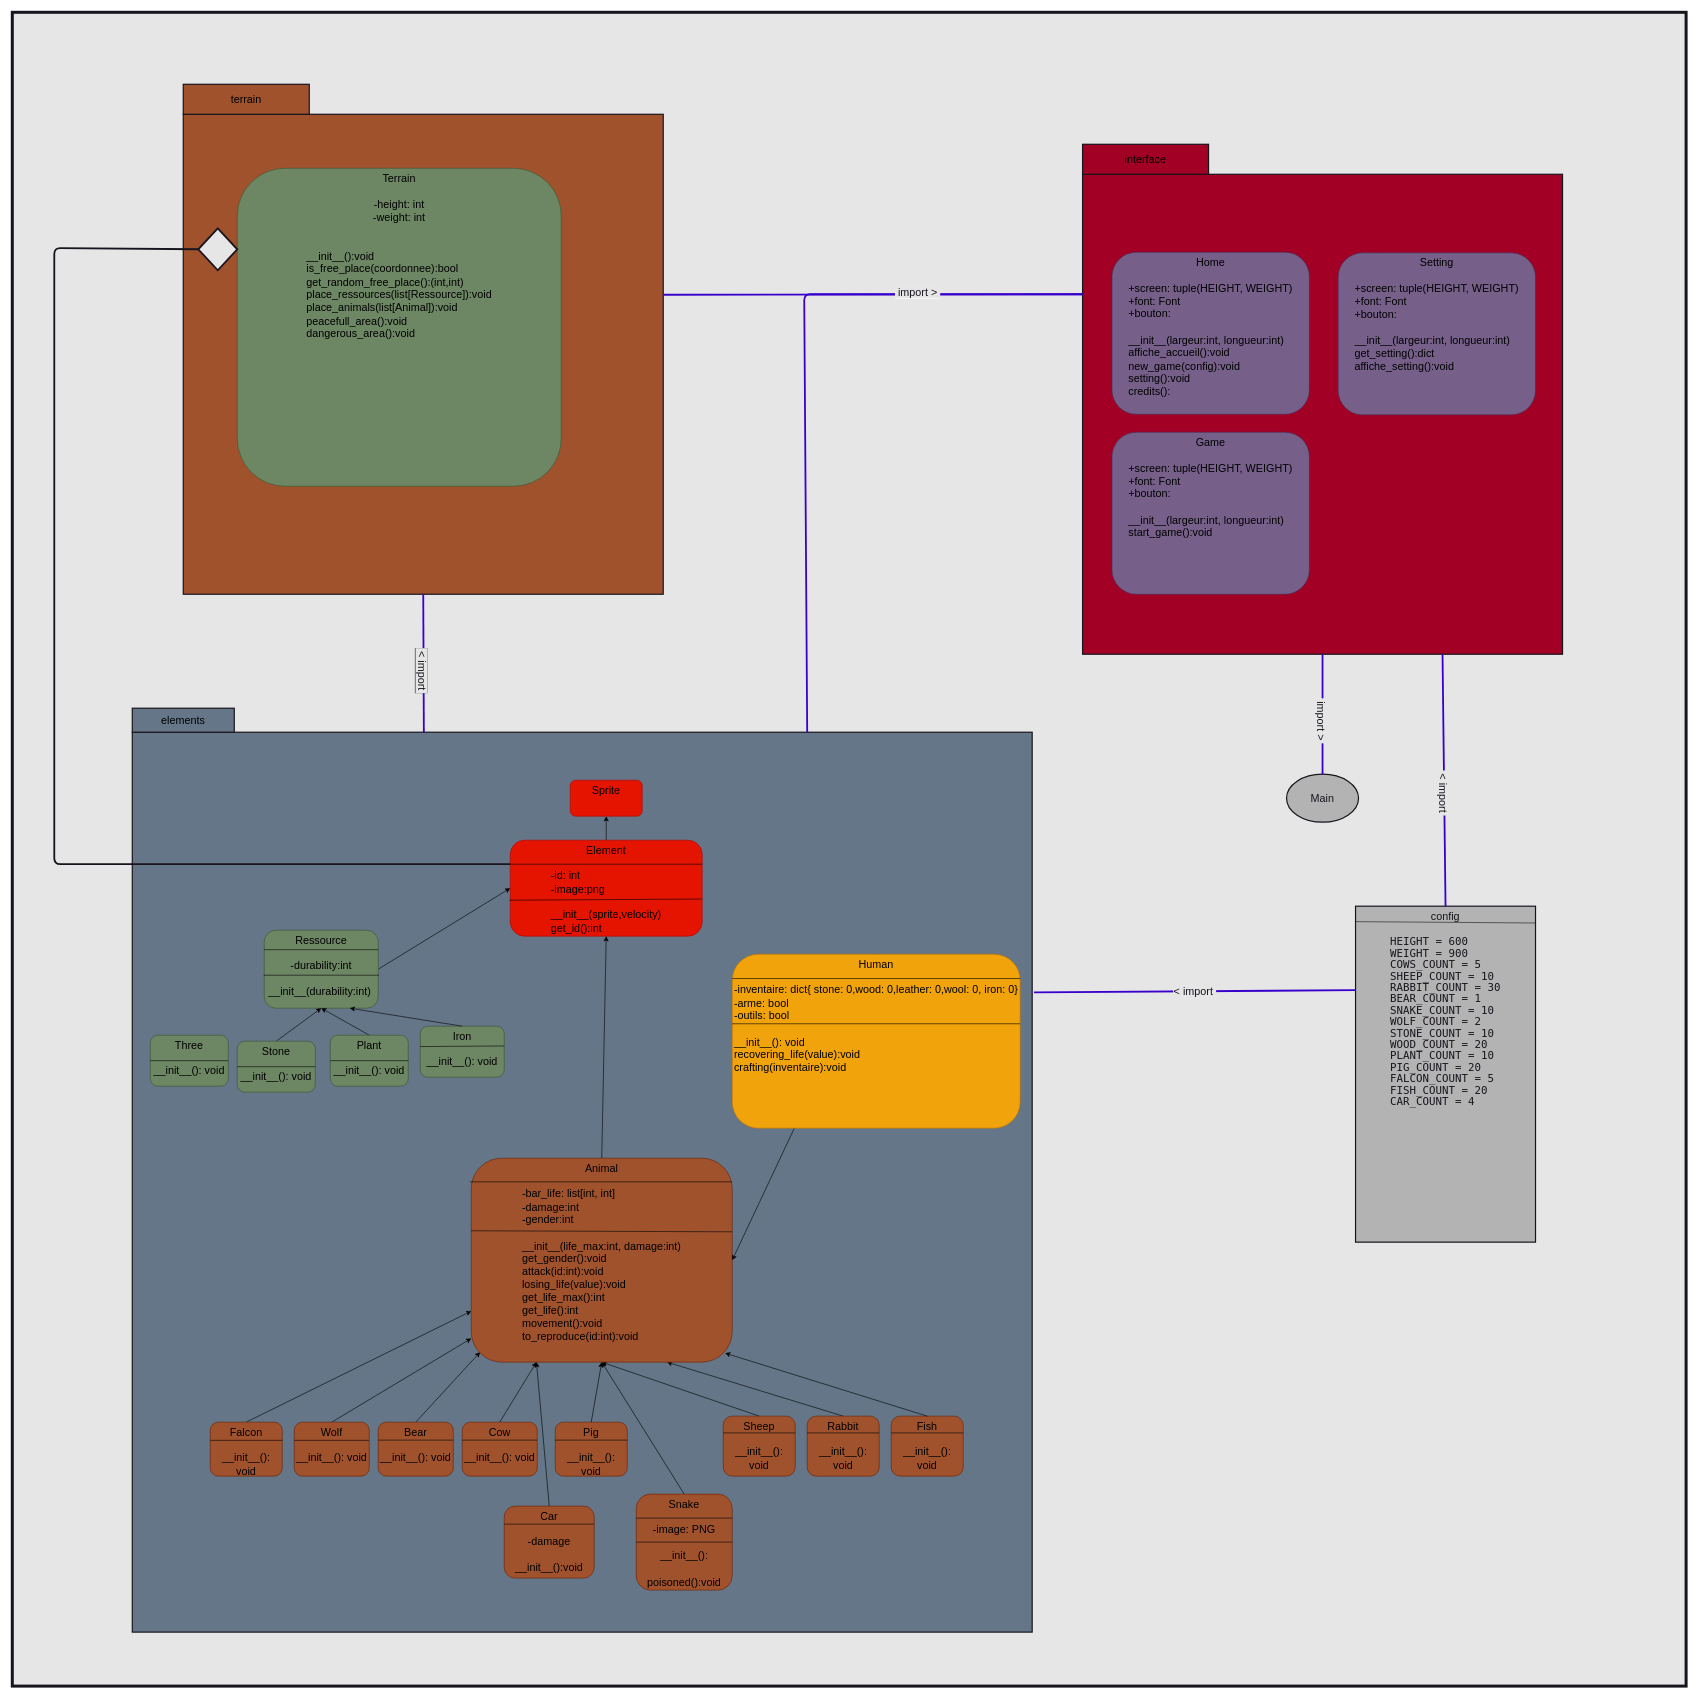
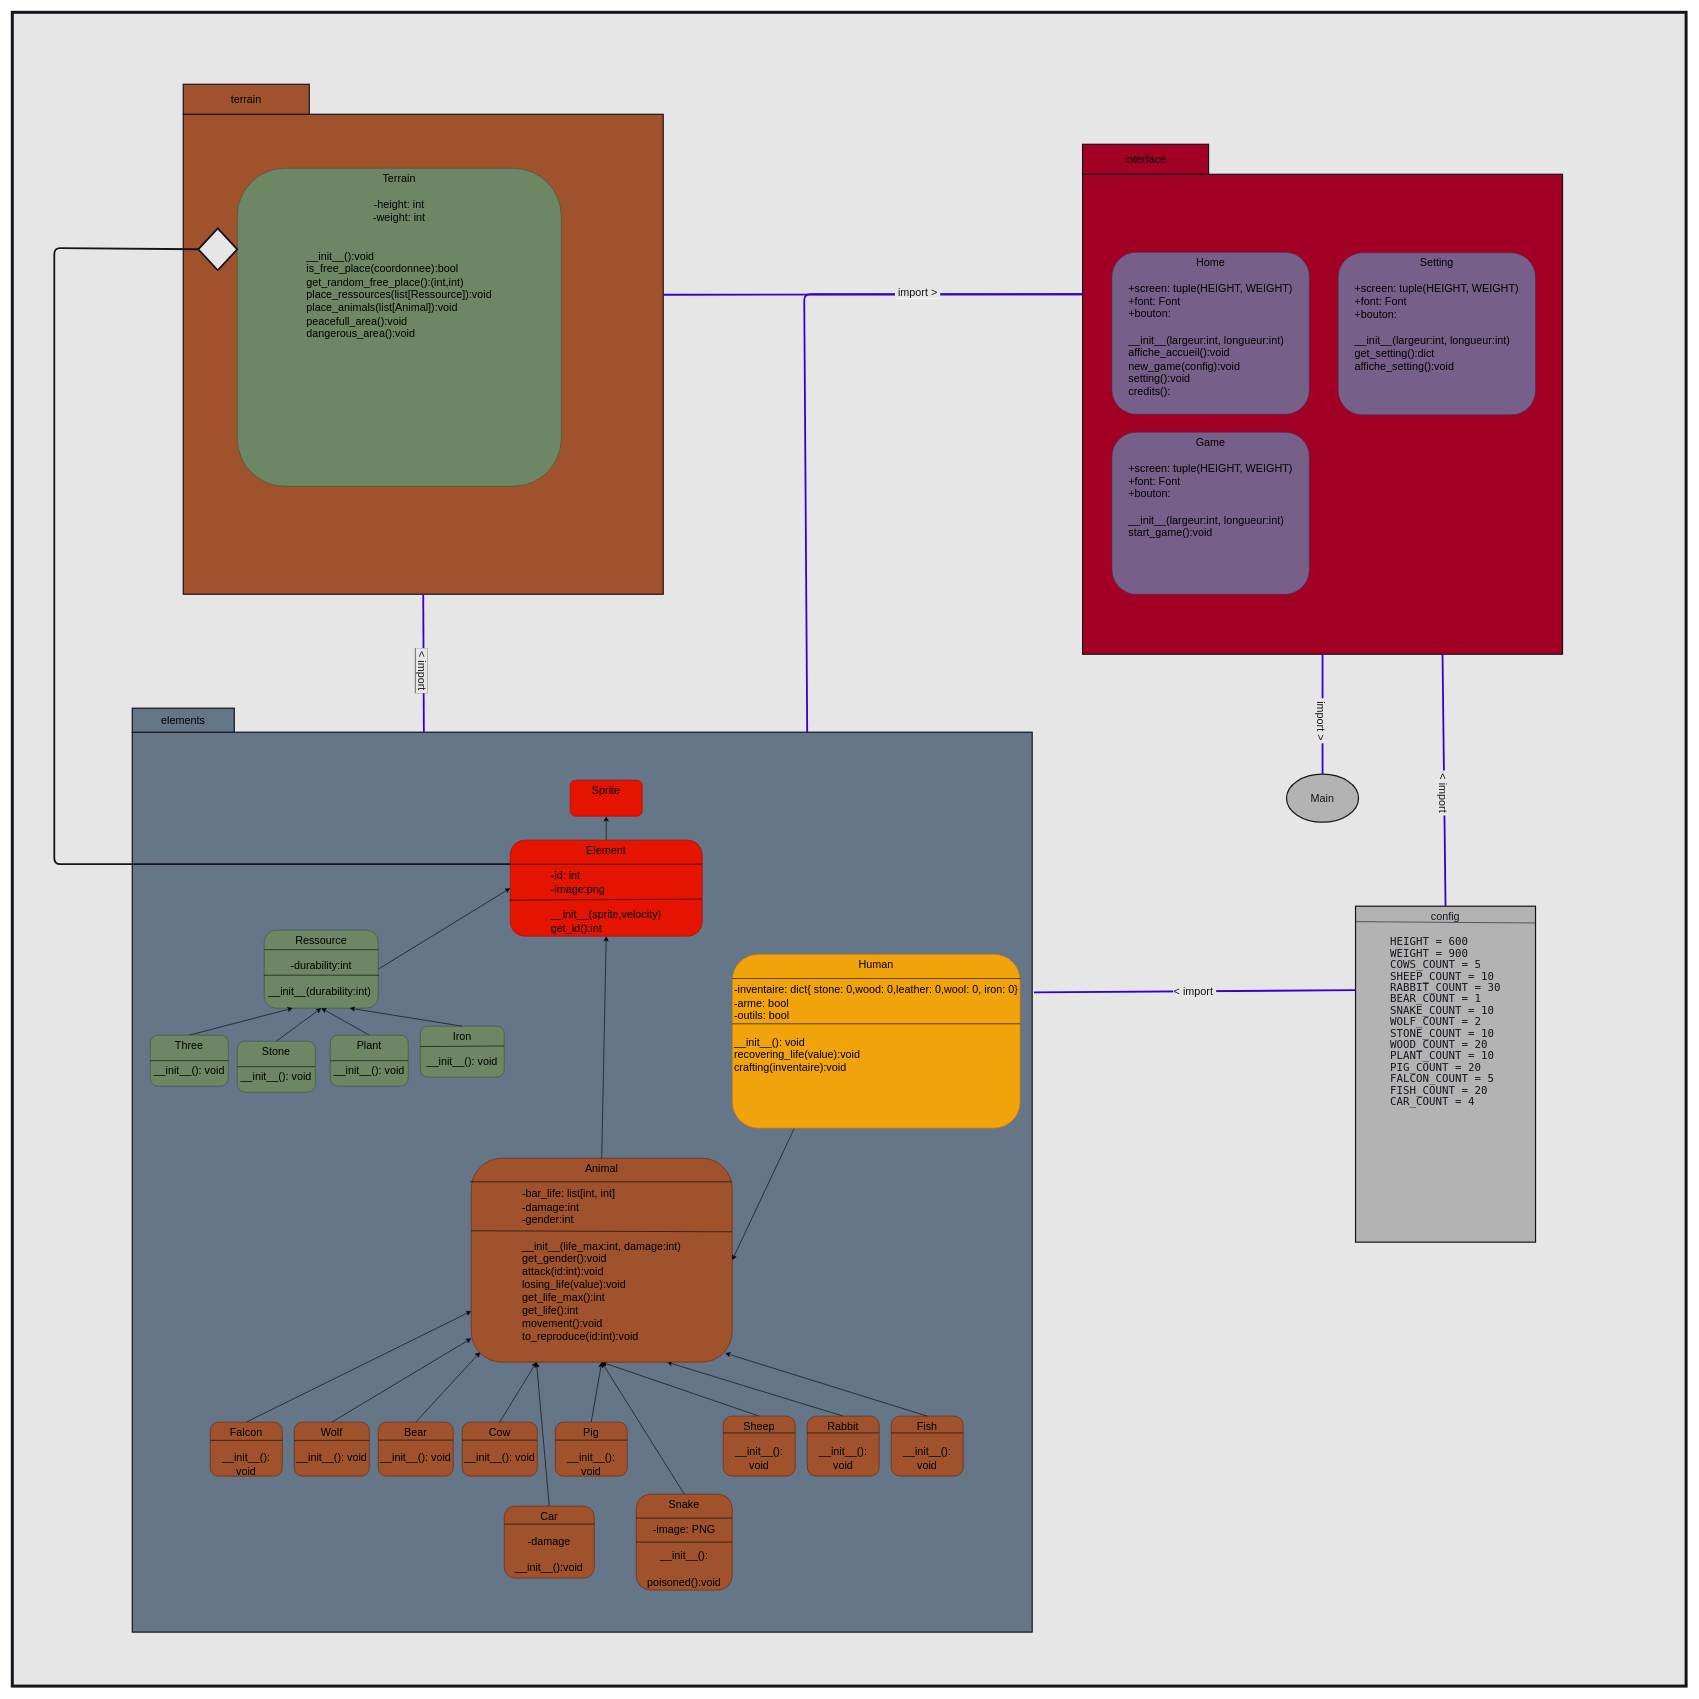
edge "Three__init__(): void" -> "Ressource-durability:int__init__(durability:int)": added
